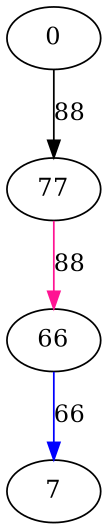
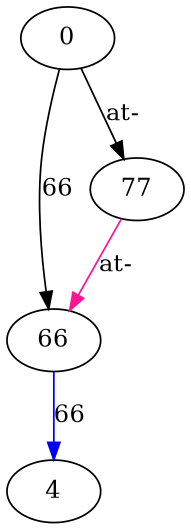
edge "0" -> "77": label "88" -> "at-"
edge "0" -> "66": added, label "66"
edge "77" -> "66": label "88" -> "at-"
node "7": label "7" -> "4"
